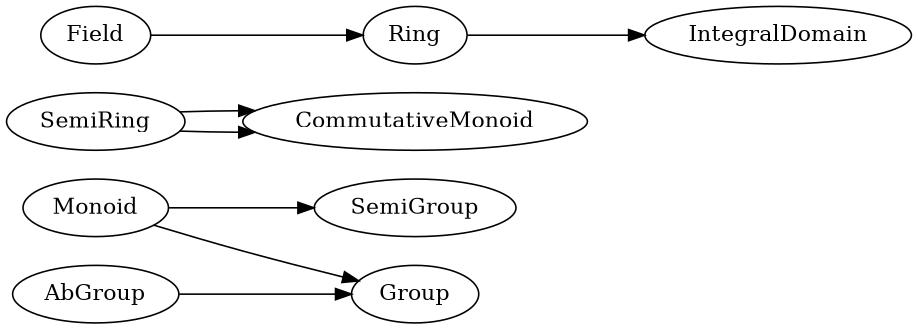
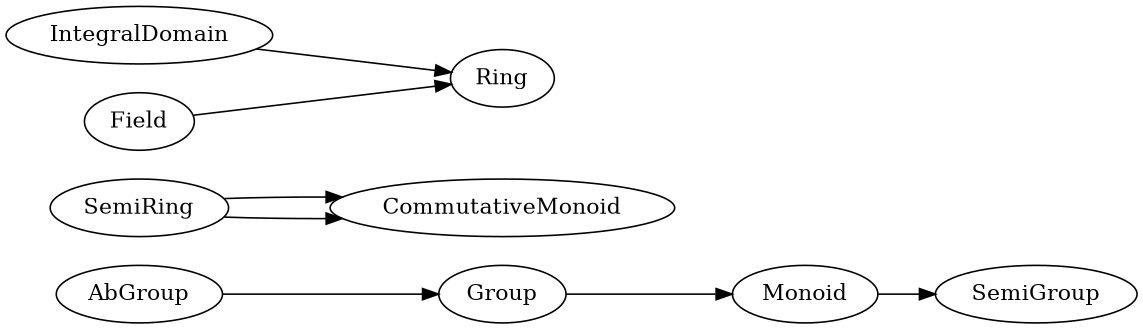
edge "Ring" -> "IntegralDomain": reversed
edge "Monoid" -> "Group": reversed
